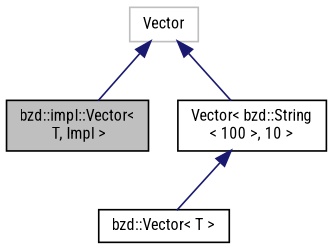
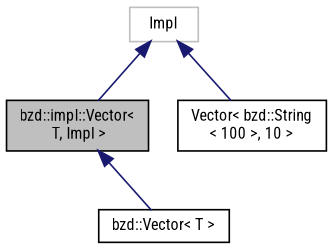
node "Vector": label "Vector" -> "Impl"
edge "bzd::Vector< T >" -> "Vector< bzd::String < 100 >, 10 >": now "bzd::Vector< T >" -> "bzd::impl::Vector< T, Impl >"
